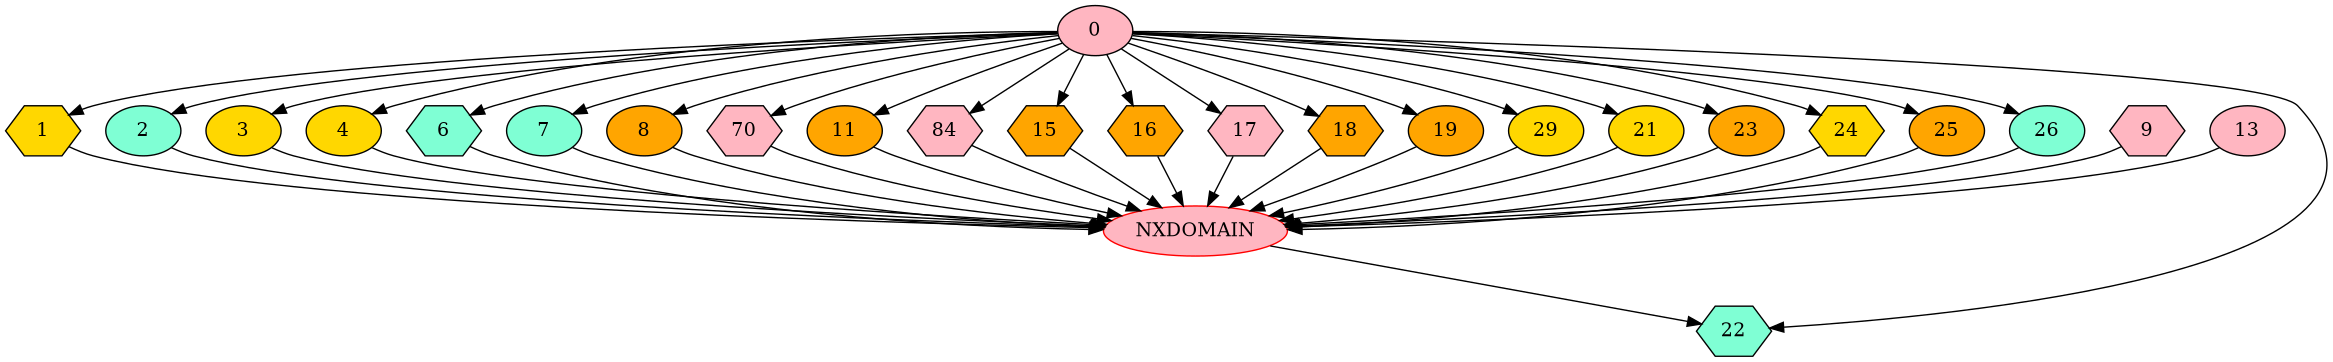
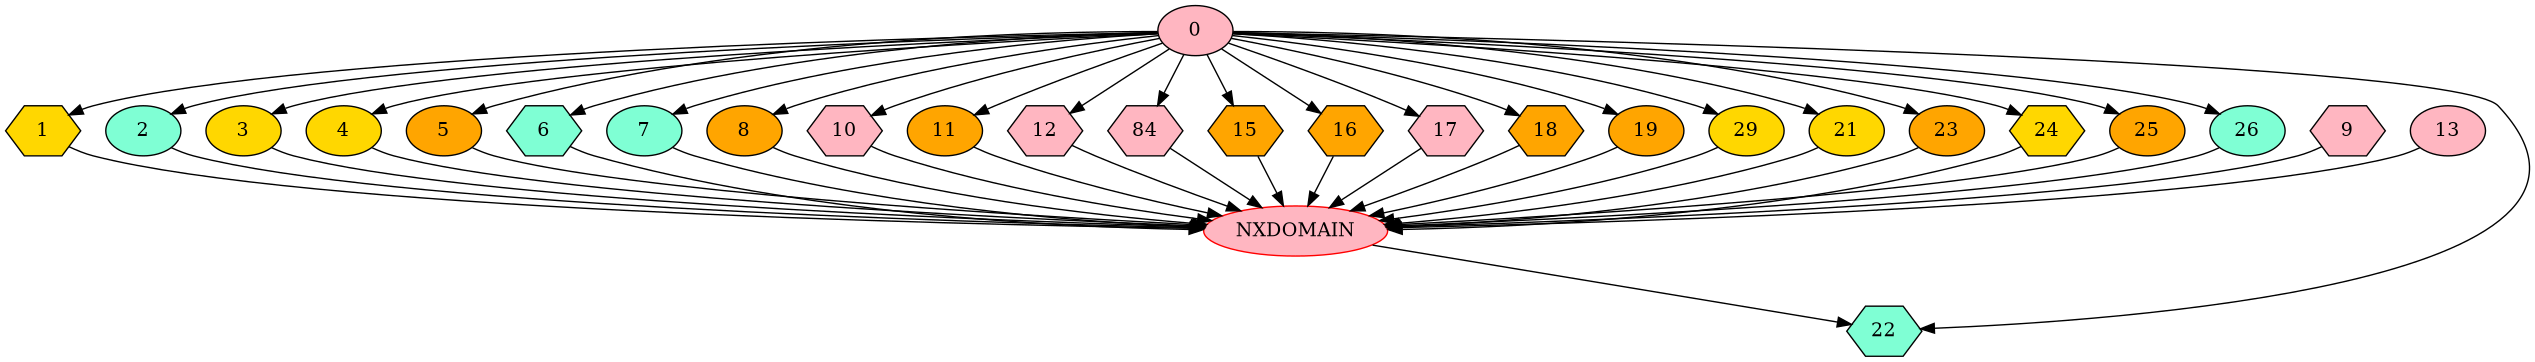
node "5": added
node "70": label "70" -> "10"
node "12": added
